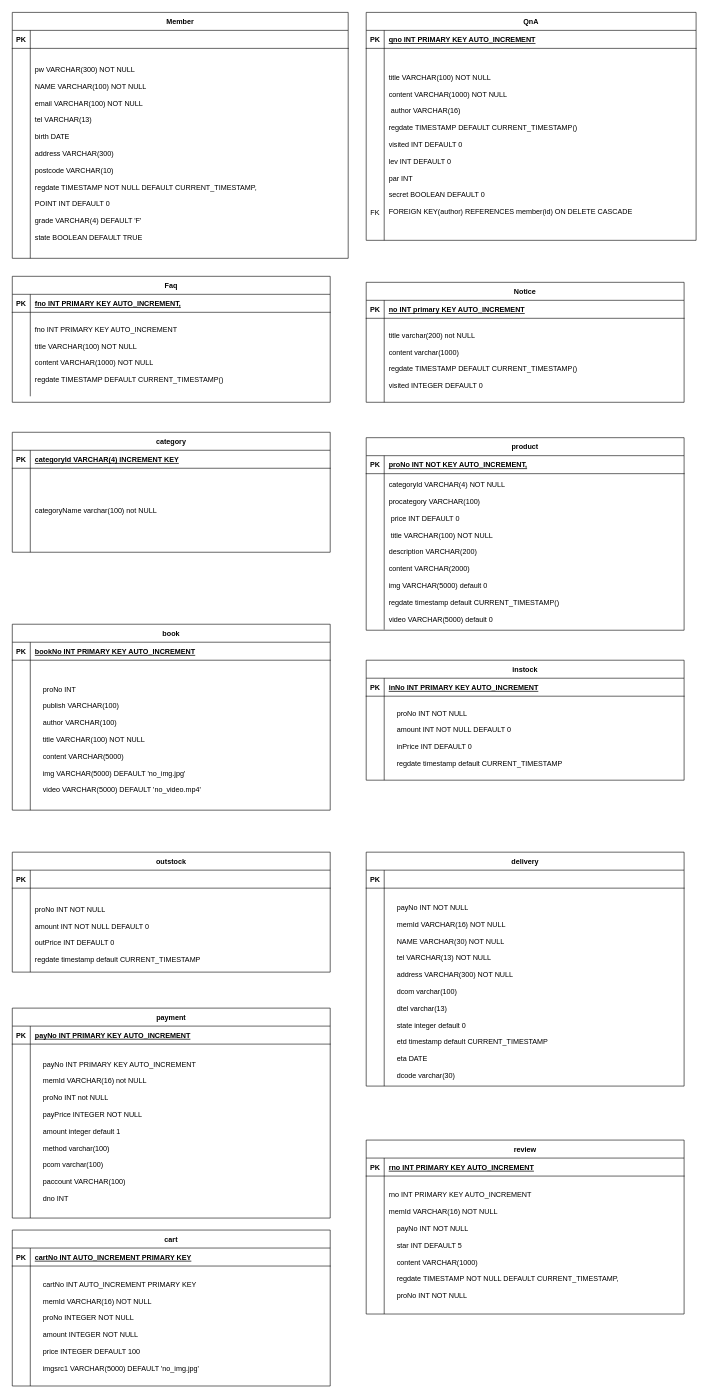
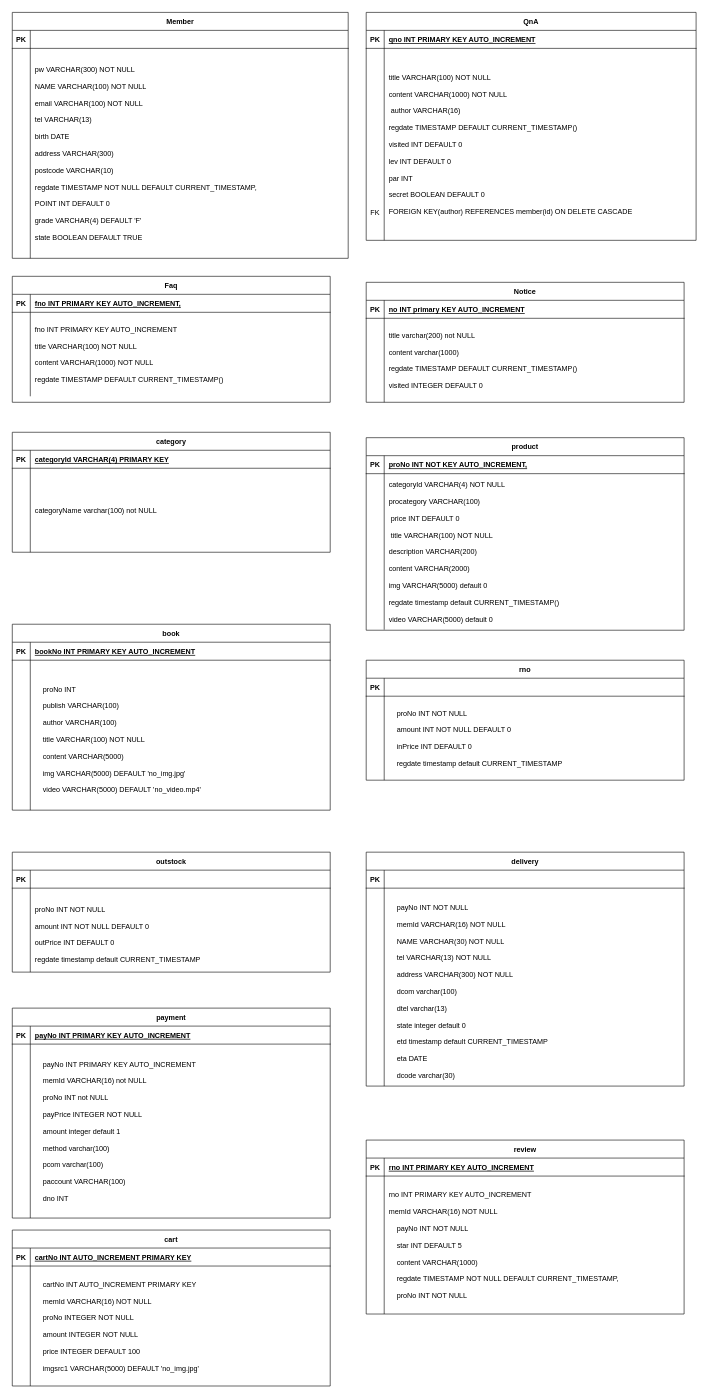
node "categoryId VARCHAR(4) INCREMENT KEY": label "categoryId VARCHAR(4) INCREMENT KEY" -> "categoryId VARCHAR(4) PRIMARY KEY"
node "instock": label "instock" -> "rno"
node "inNo INT PRIMARY KEY AUTO_INCREMENT": removed
